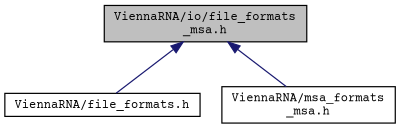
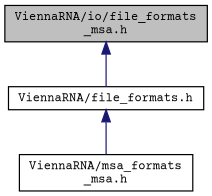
edge "ViennaRNA/msa_formats _msa.h" -> "ViennaRNA/io/file_formats _msa.h": now "ViennaRNA/msa_formats _msa.h" -> "ViennaRNA/file_formats.h"
